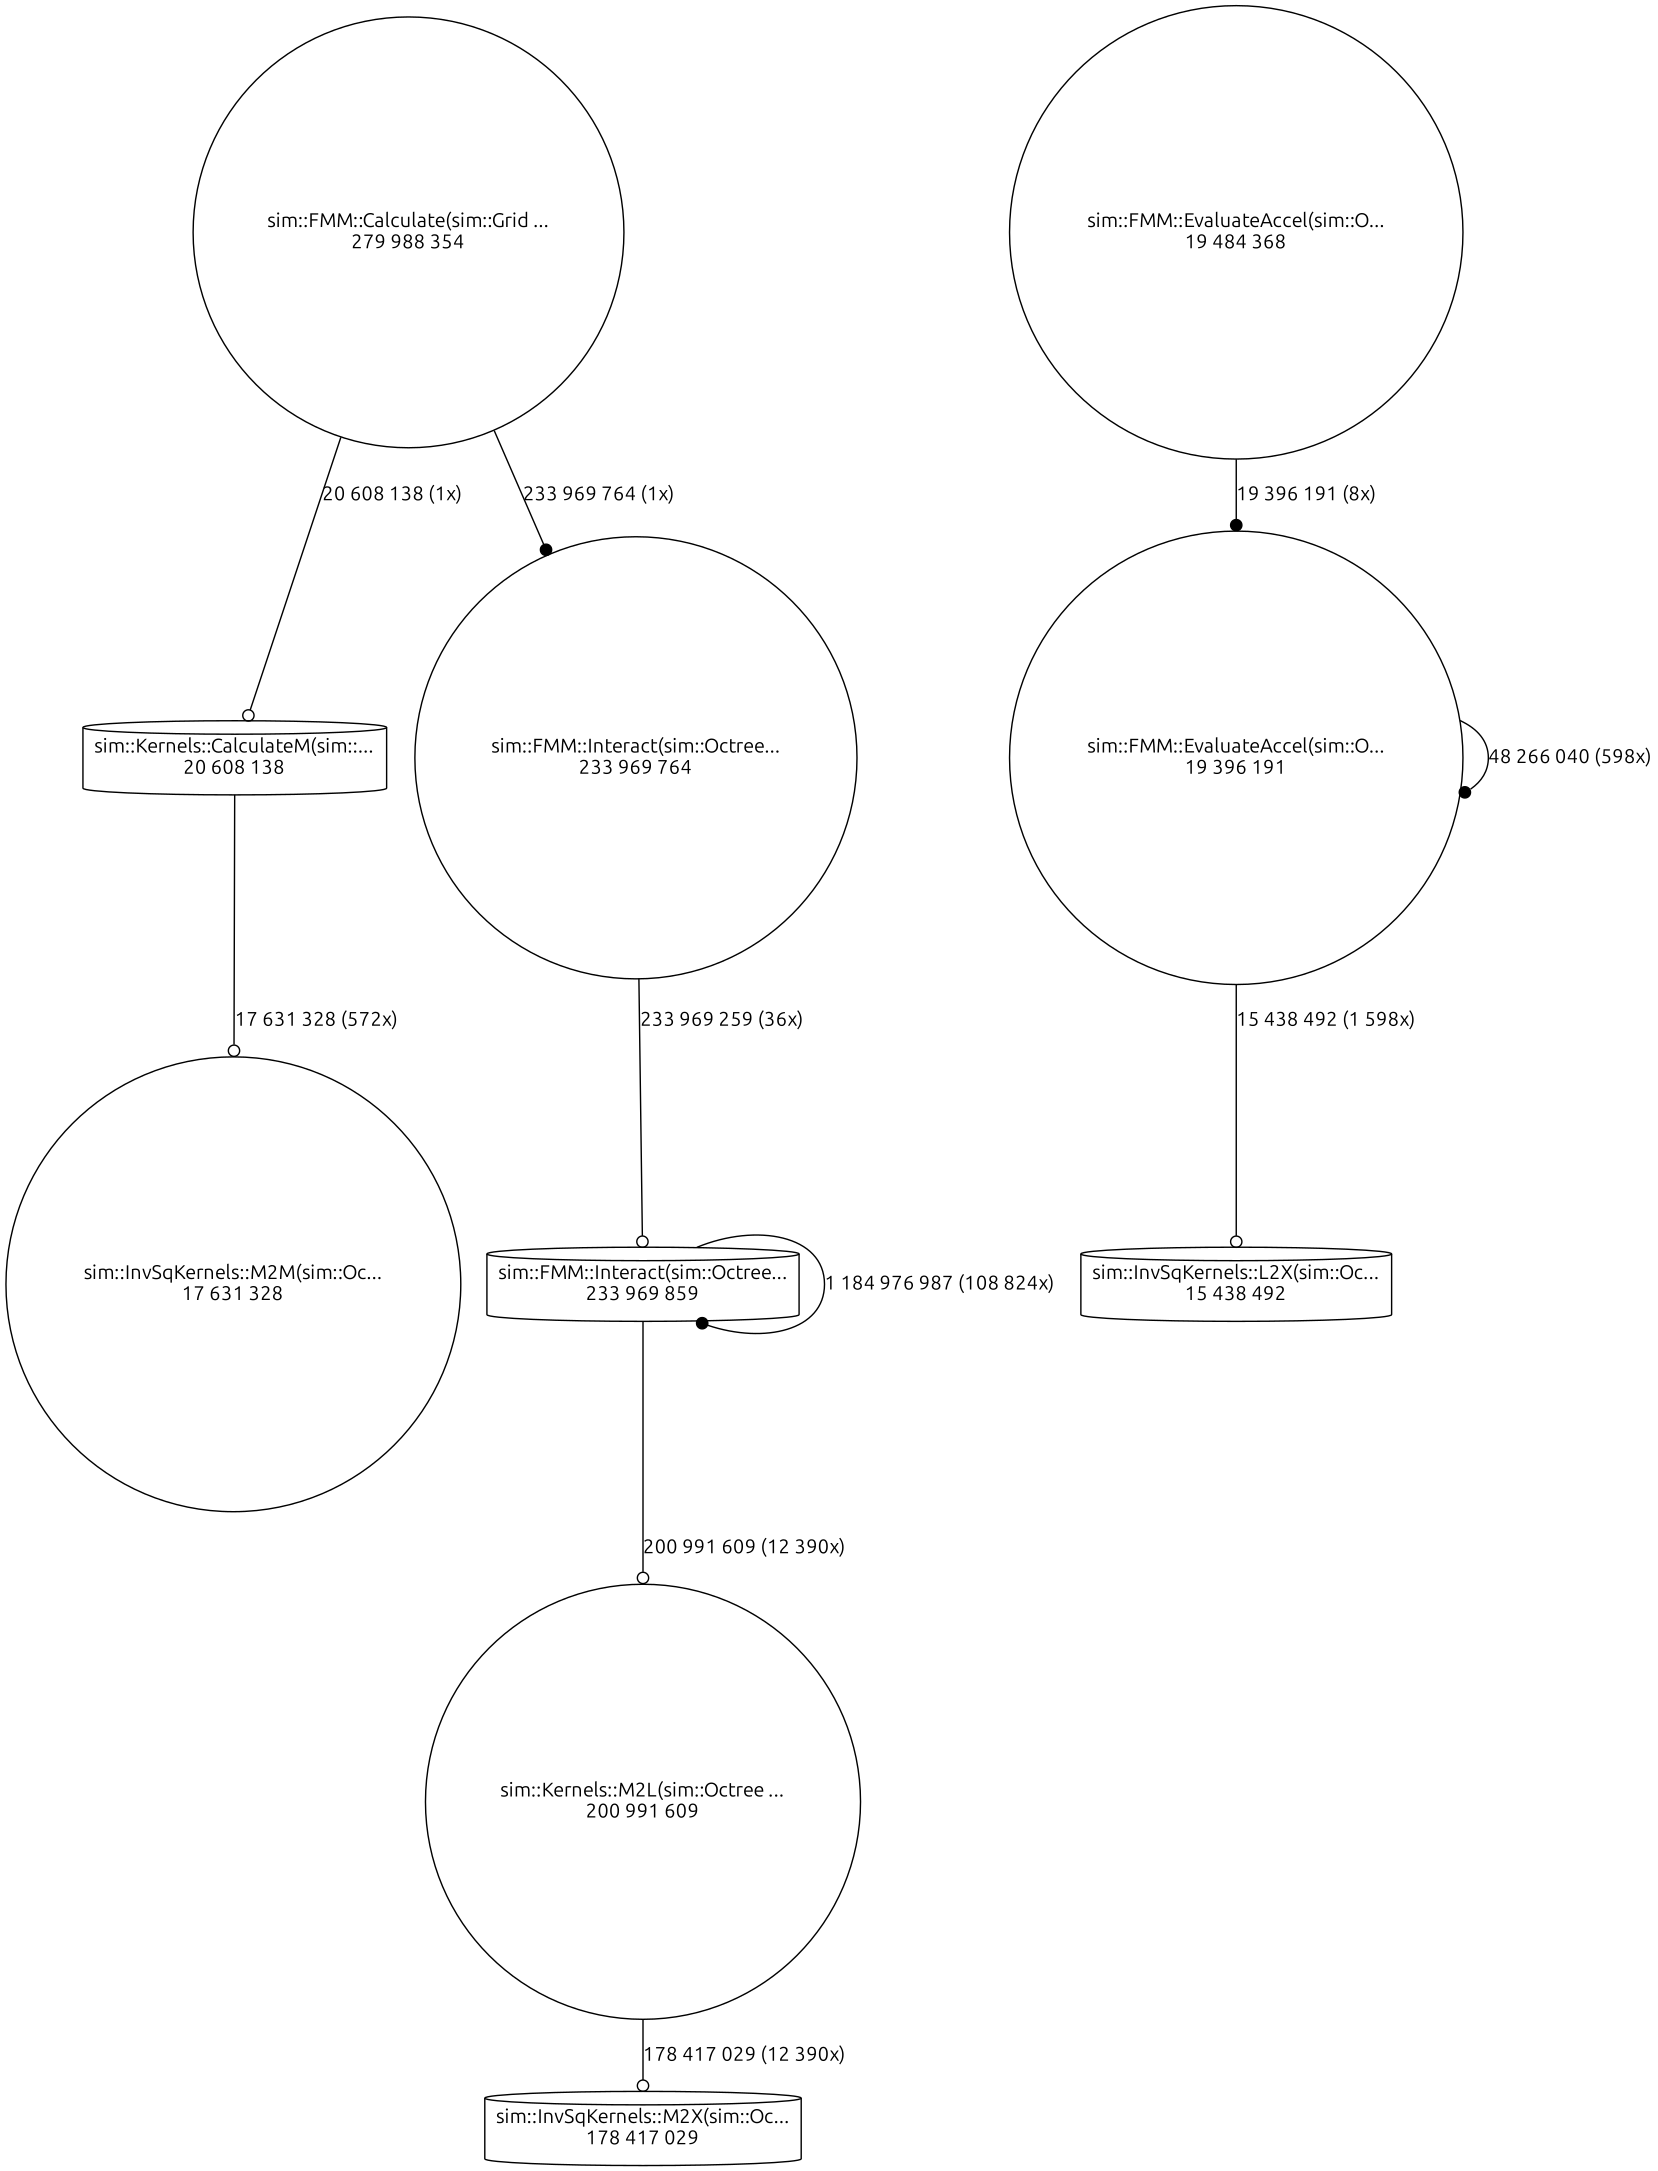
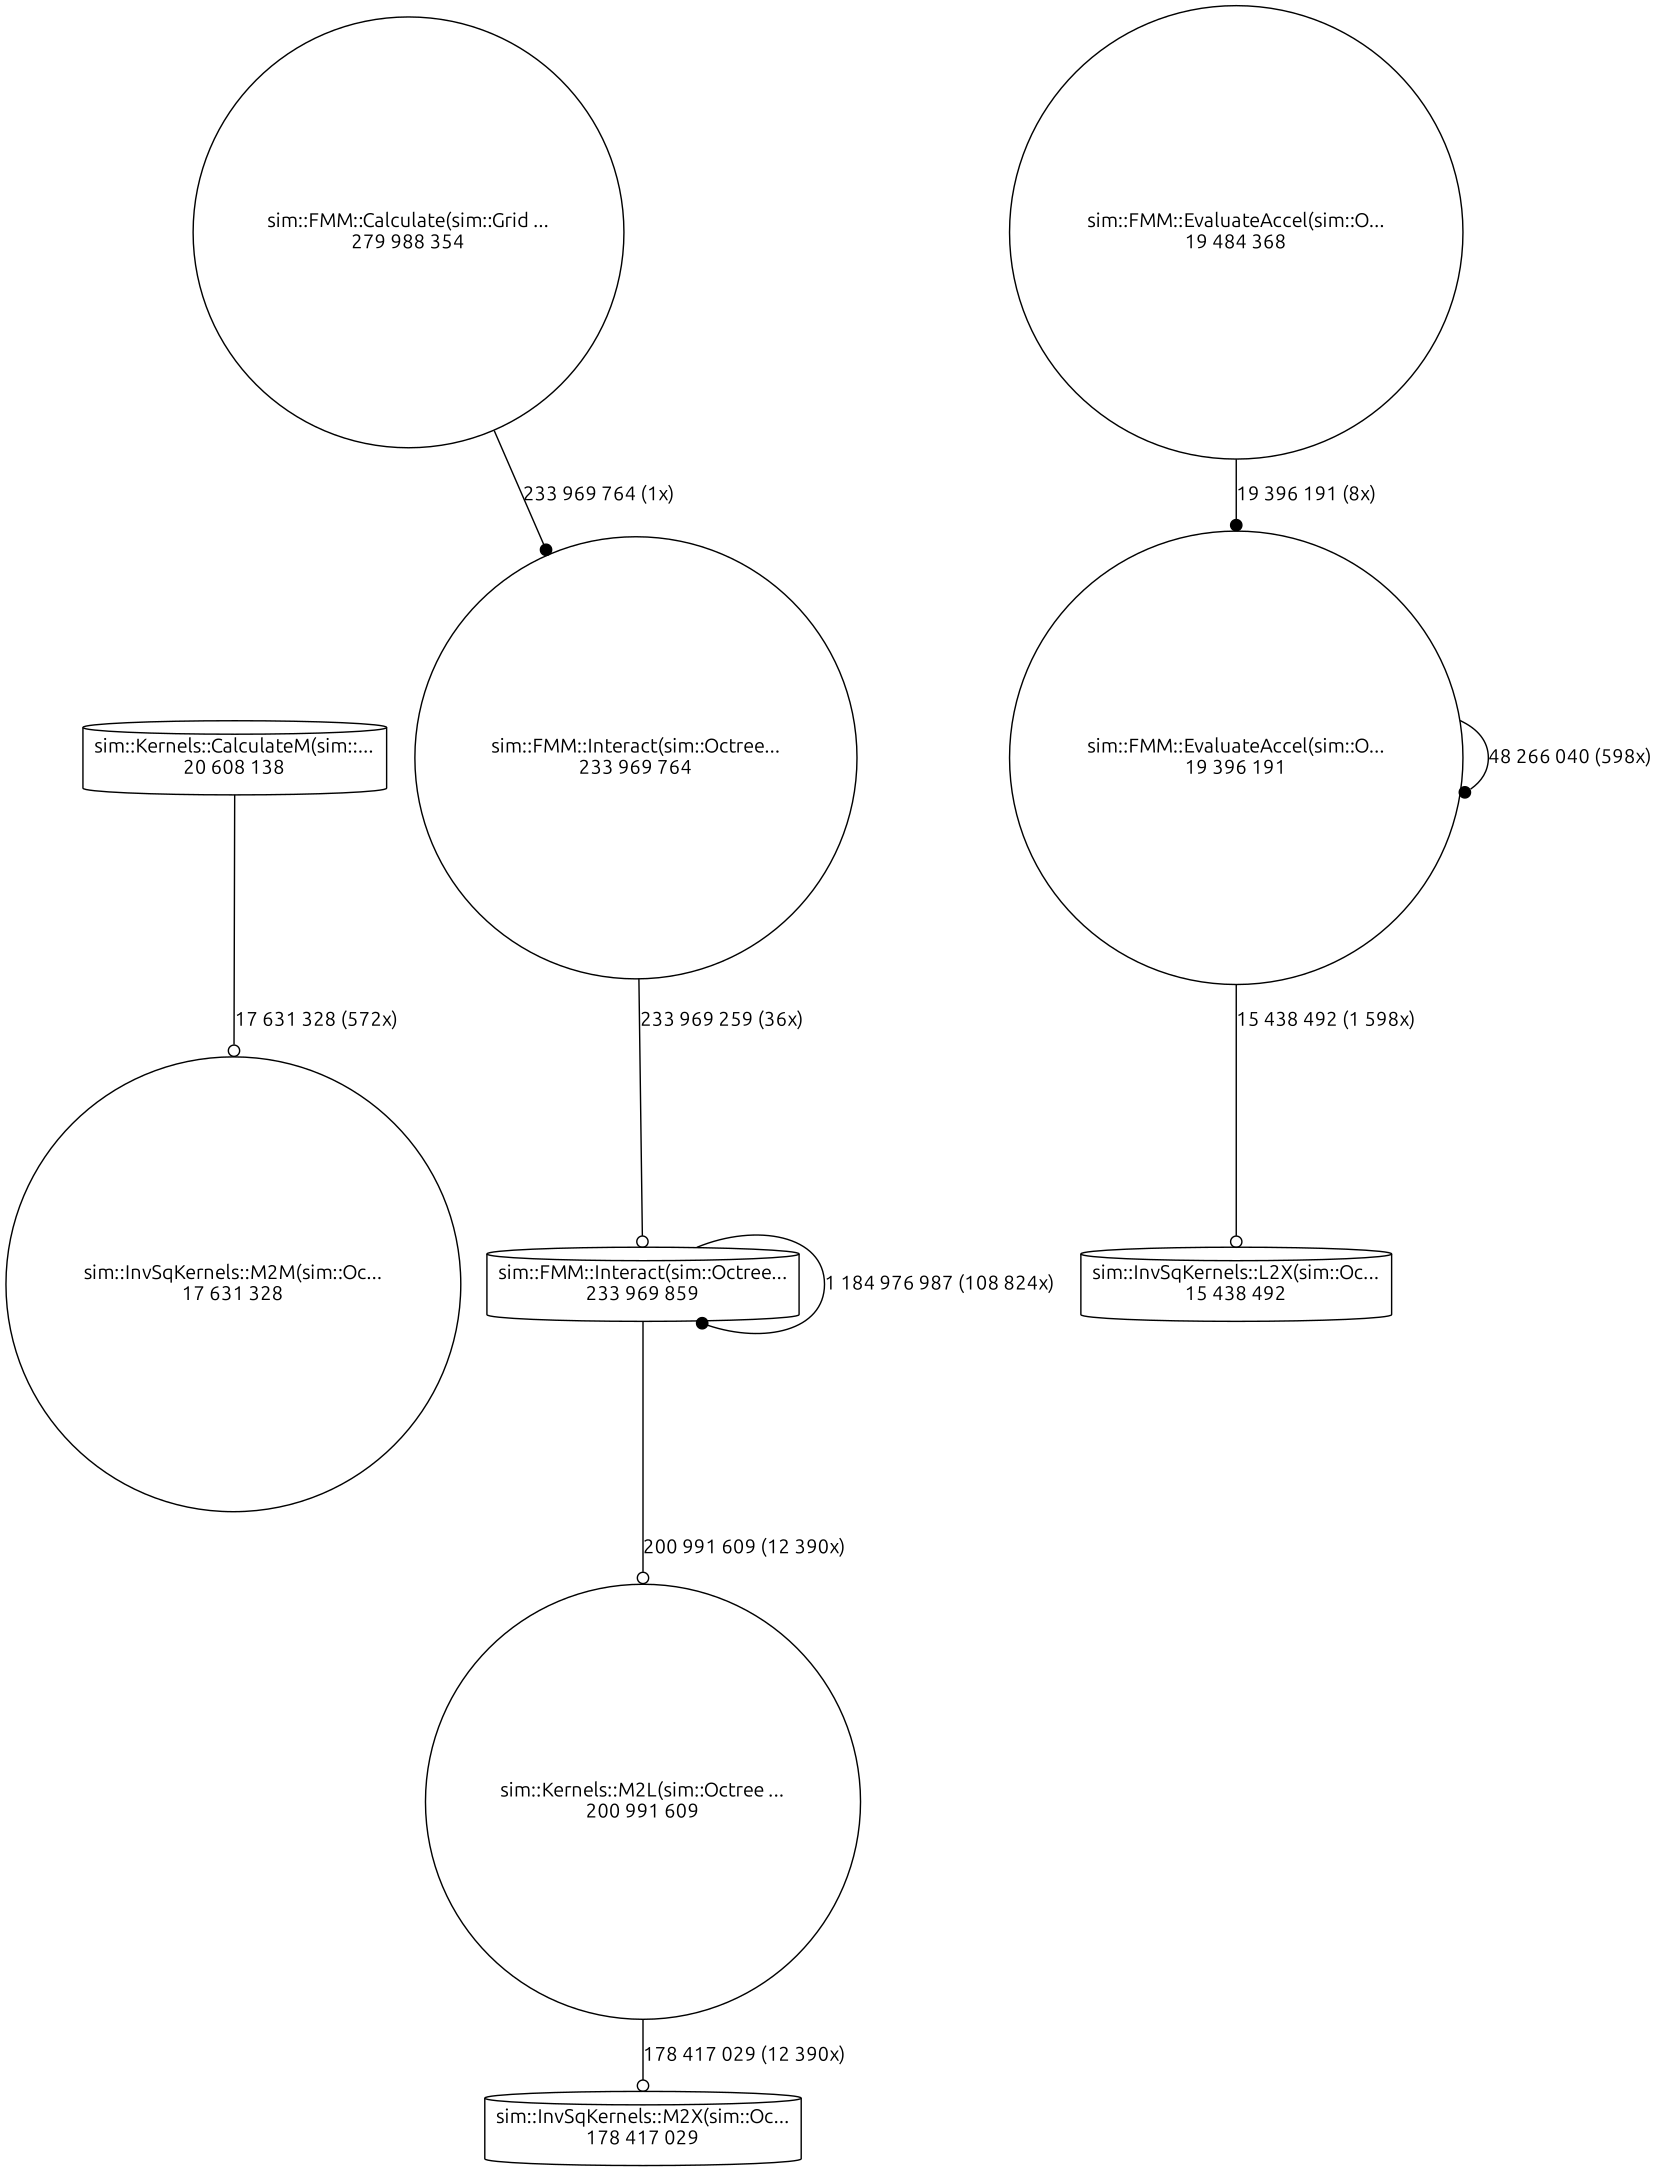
edge "sim::FMM::Calculate(sim::Grid ... 279 988 354" -> "sim::Kernels::CalculateM(sim::... 20 608 138": removed, label "20 608 138 (1x)"
